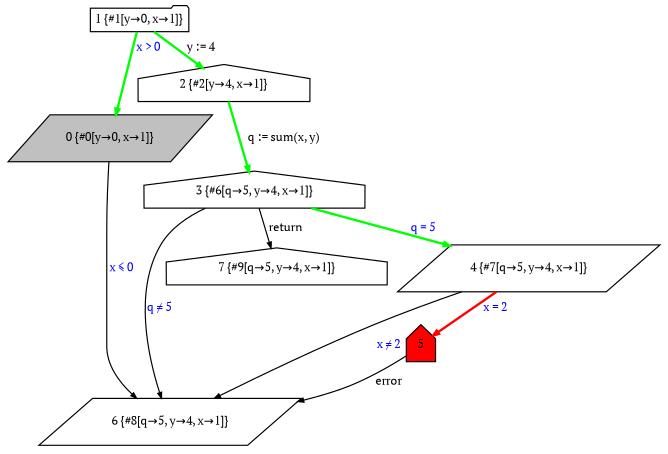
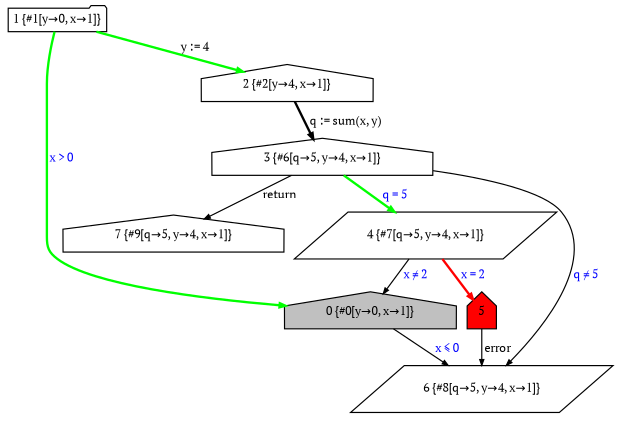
edge "2 {#2[y→4, x→1]}" -> "3 {#6[q→5, y→4, x→1]}": color #00ff00 -> black
node "0 {#0[y→0, x→1]}": shape parallelogram -> house
edge "4 {#7[q→5, y→4, x→1]}" -> "6 {#8[q→5, y→4, x→1]}": now "4 {#7[q→5, y→4, x→1]}" -> "0 {#0[y→0, x→1]}"
